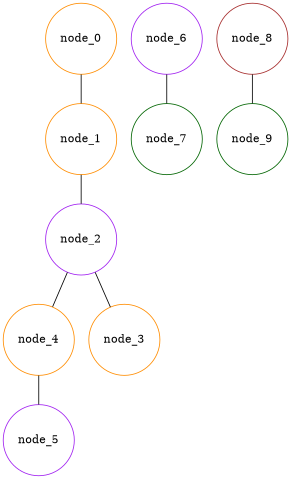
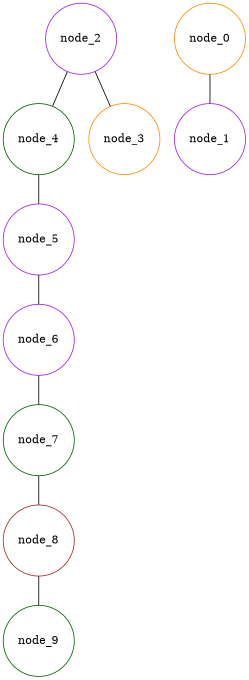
node "node_1": color darkorange -> purple
edge "node_1" -- "node_2": removed
edge "node_5" -- "node_6": added
node "node_4": color darkorange -> darkgreen
edge "node_7" -- "node_8": added
